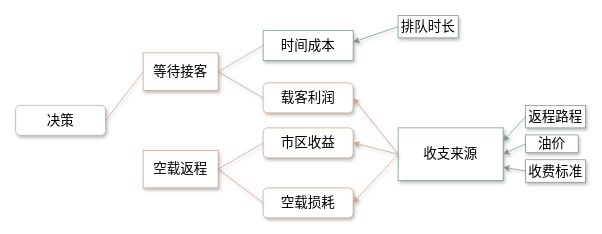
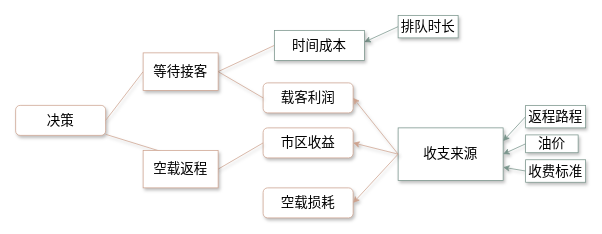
node "时间成本": moved (308, 45) -> (319, 45)
edge "空载返程" -- "空载损耗": now "空载返程" -- "决策"
